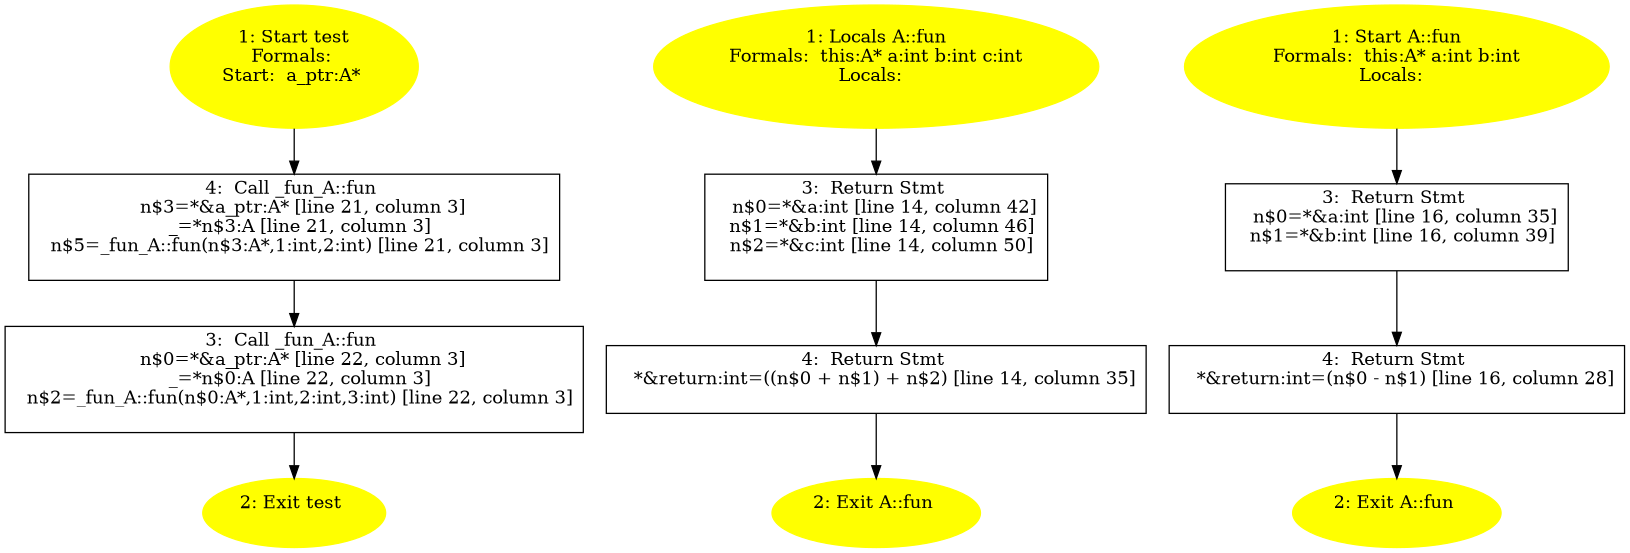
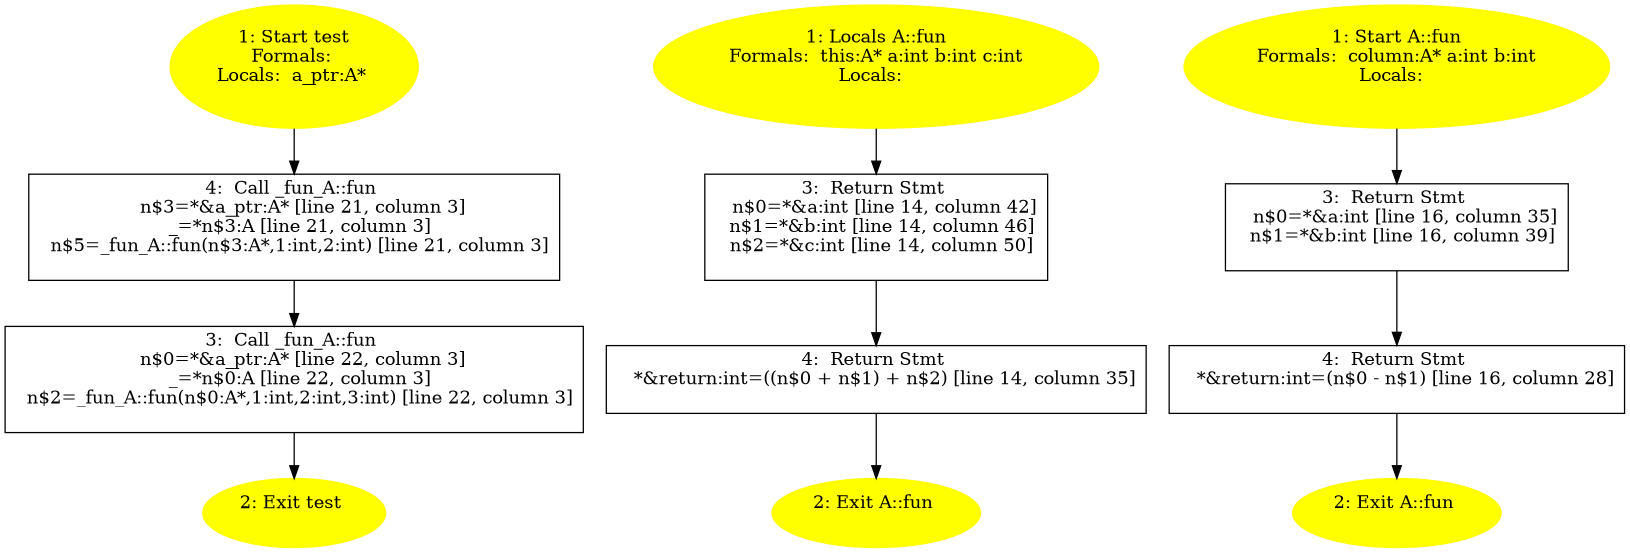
node "1: Start test Formals: Start:  a_ptr:A*": label "1: Start test Formals: Start:  a_ptr:A*" -> "1: Start test Formals: Locals:  a_ptr:A*"
node "1: Start A::fun Formals:  this:A* a:int b:int Locals:": label "1: Start A::fun Formals:  this:A* a:int b:int Locals:" -> "1: Start A::fun Formals:  column:A* a:int b:int Locals:"
